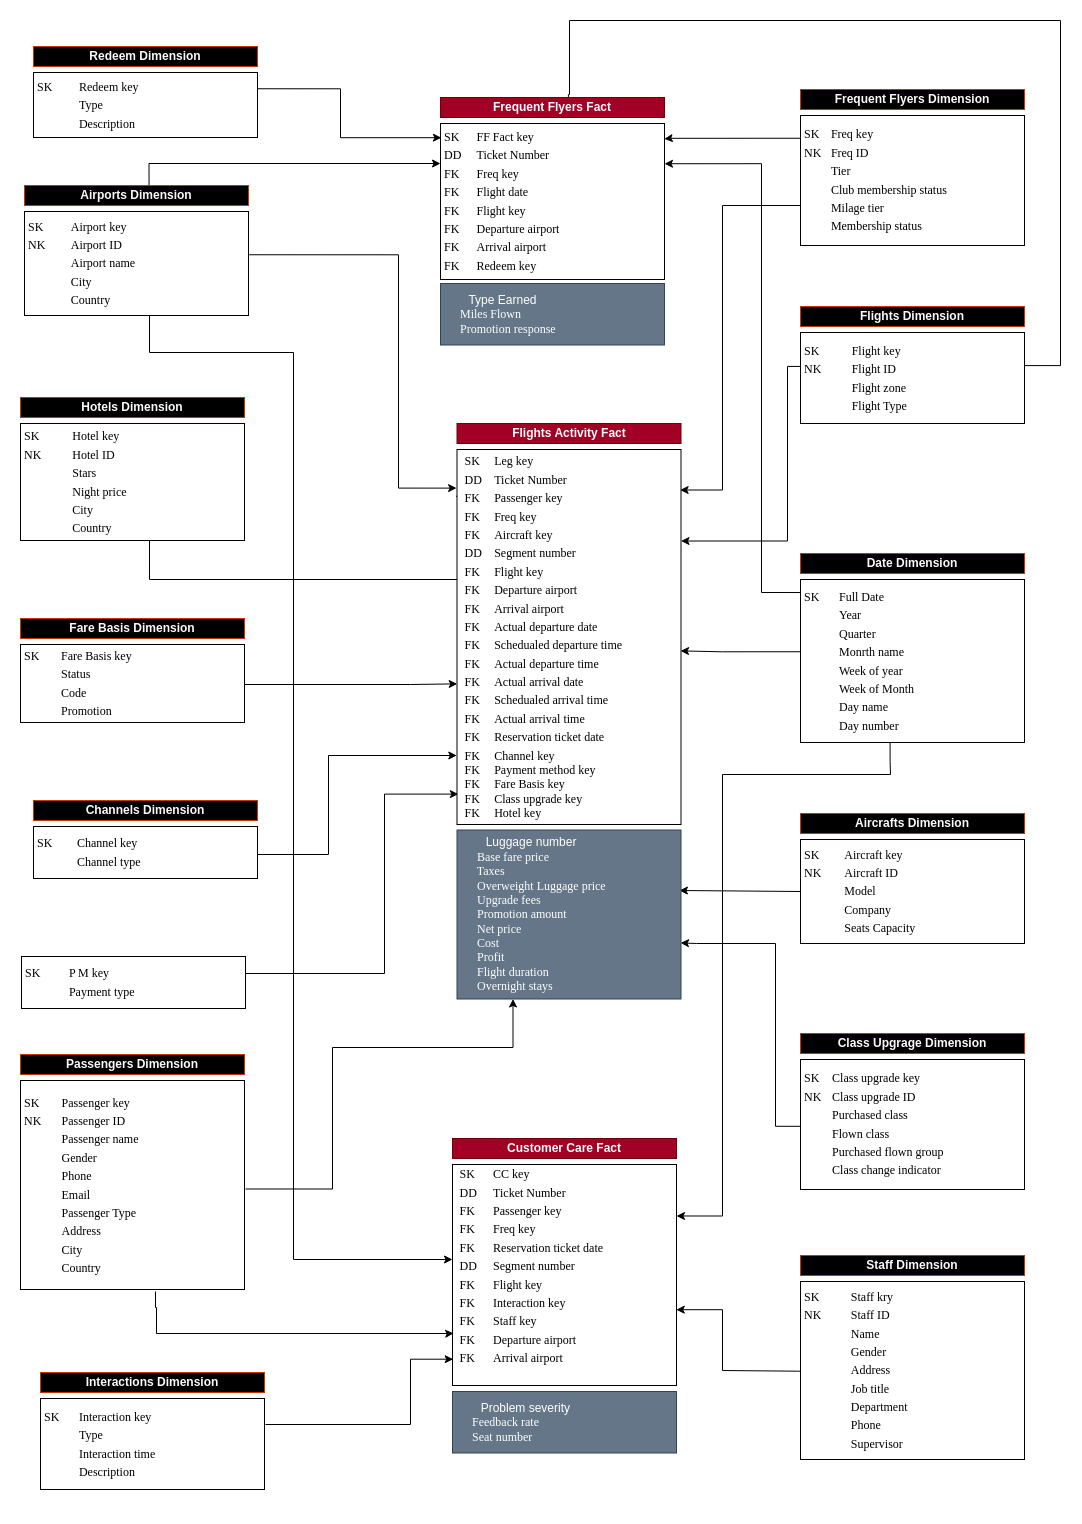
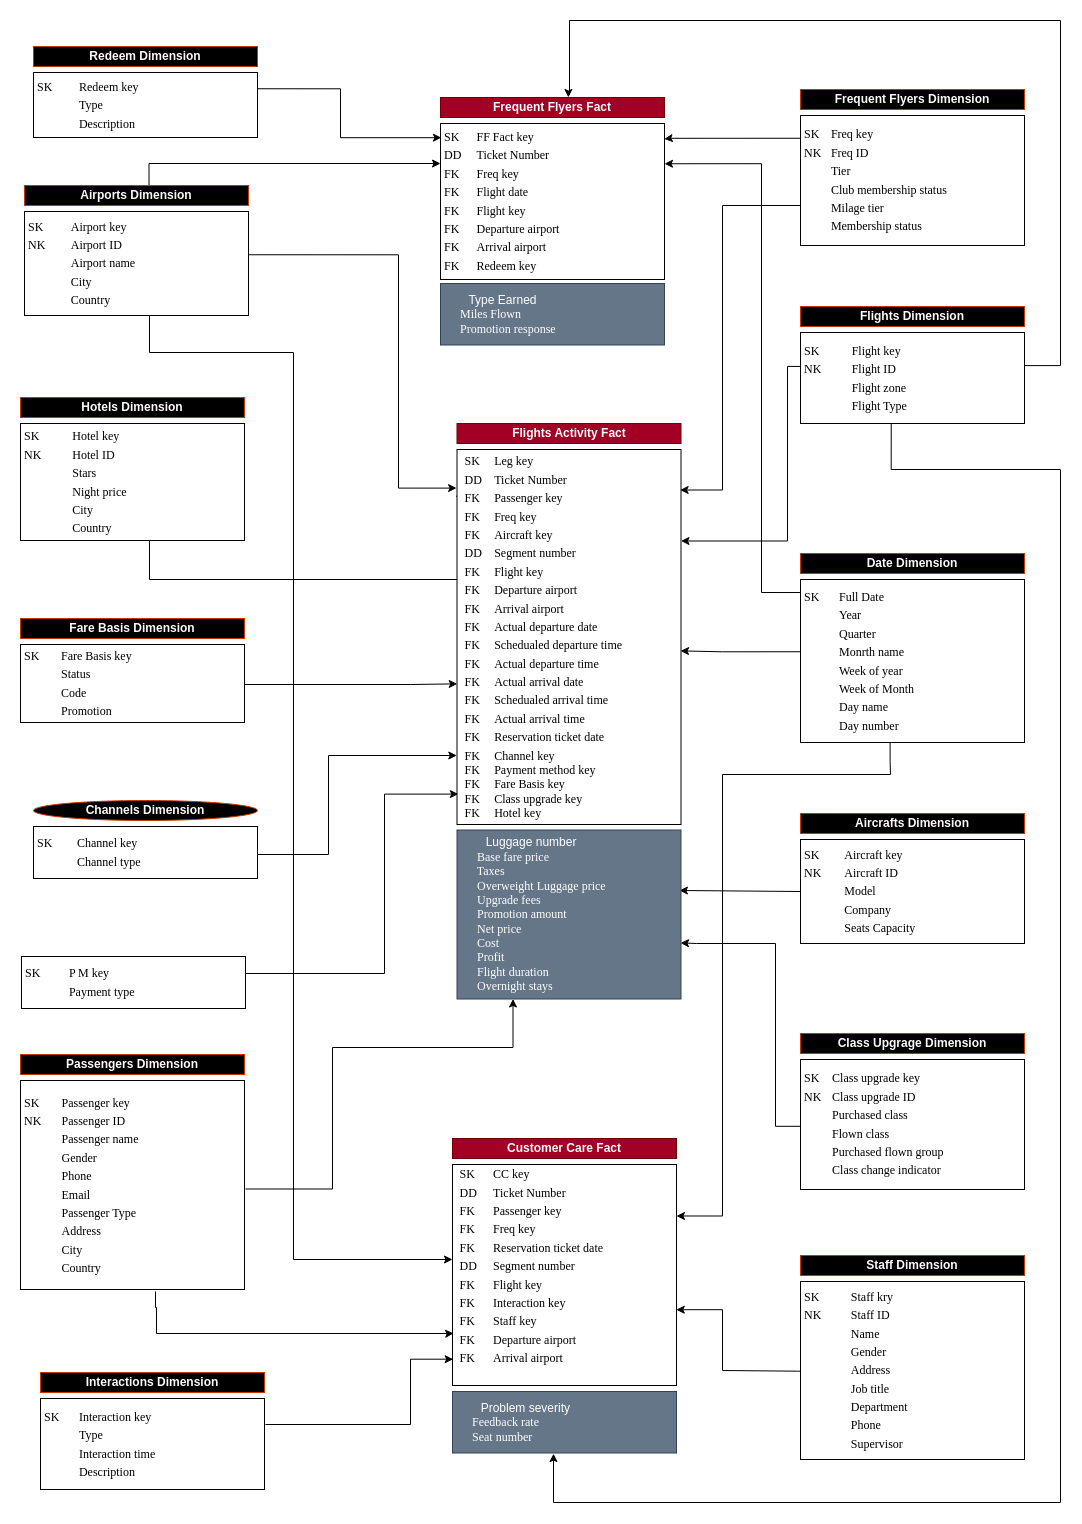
edge "Frequent Flyers Fact" -- "SK Flight key NK Flight ID Flight zone Flight Type": arrowhead none -> classic
node "Channels Dimension": shape rectangle -> ellipse
edge "SK Flight key NK Flight ID Flight zone Flight Type" -> "Problem severity Feedback rate Seat number": added
